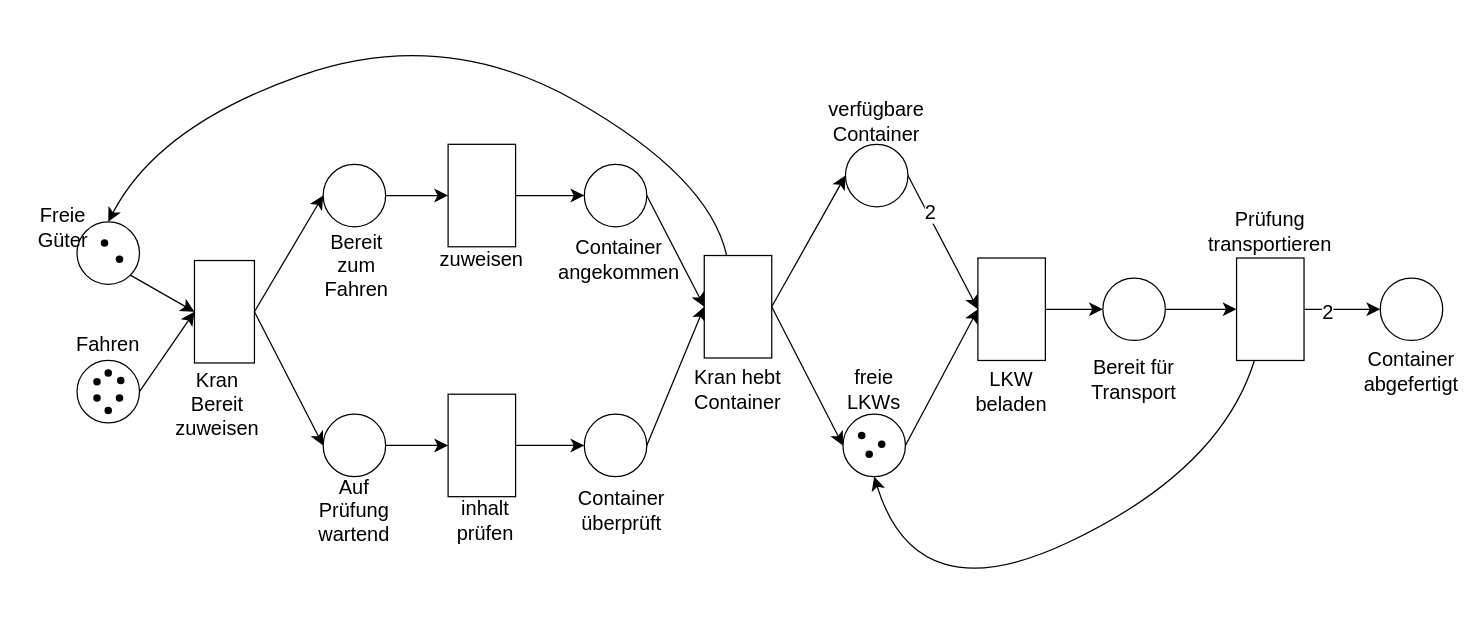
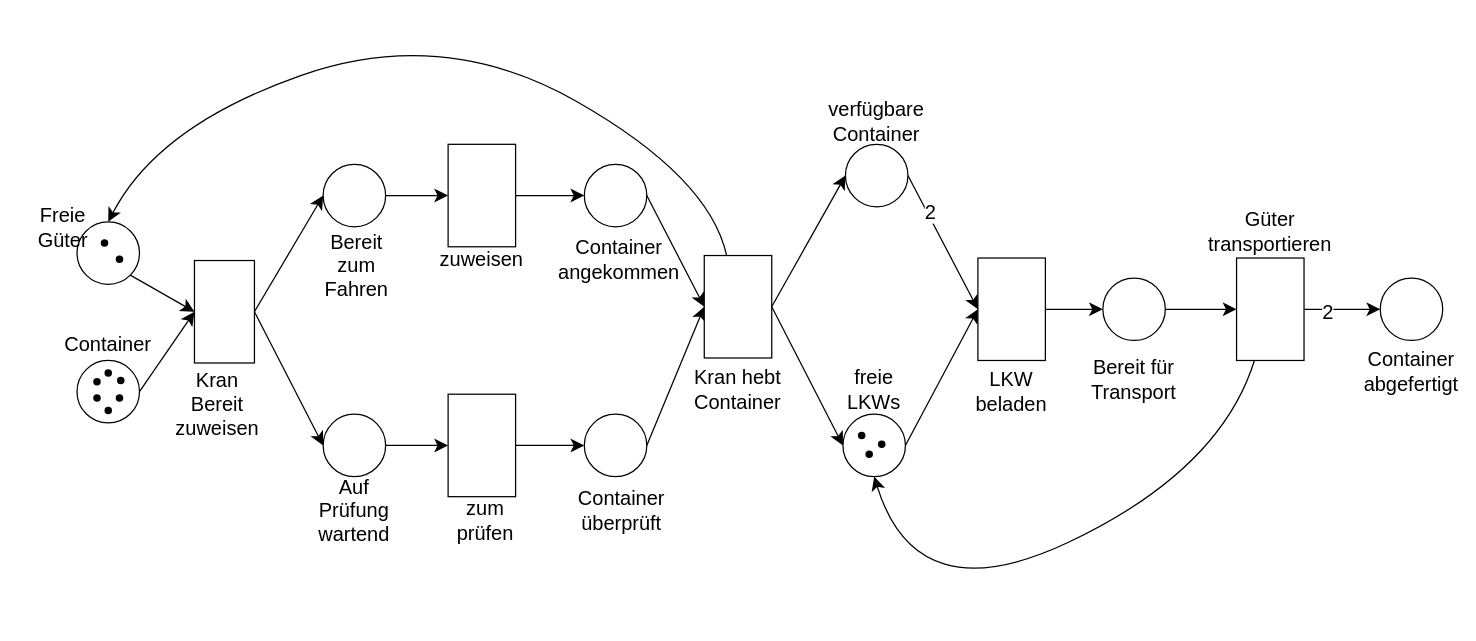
node "Prüfung transportieren": label "Prüfung transportieren" -> "Güter transportieren"
node "Fahren": label "Fahren" -> "Container"
node "inhalt prüfen": label "inhalt prüfen" -> "zum prüfen"
